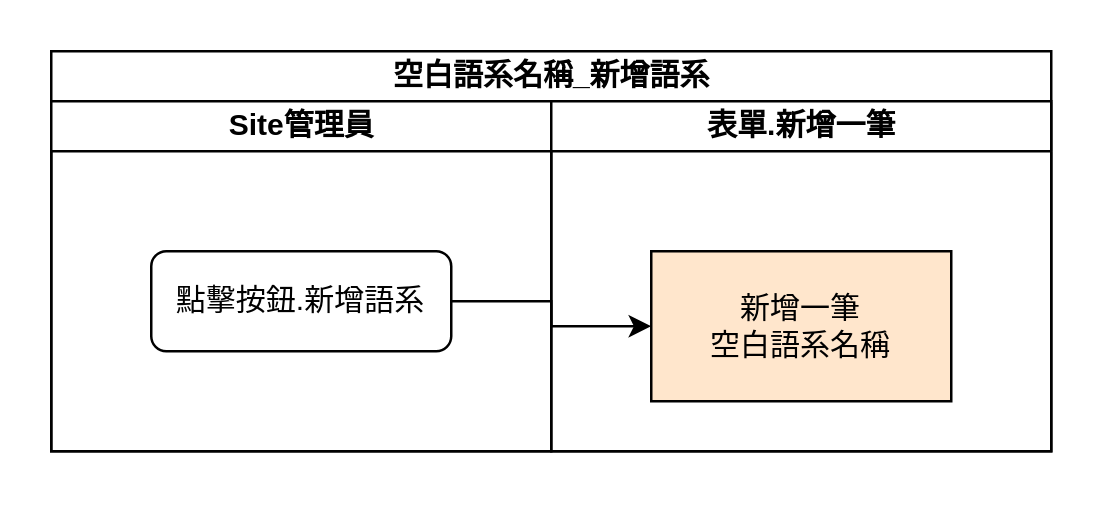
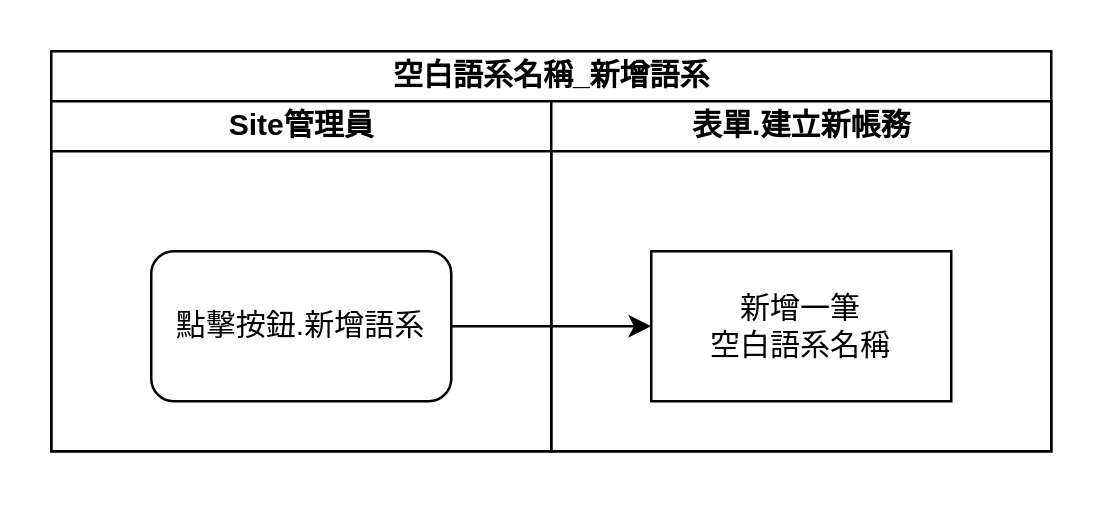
node "表單.新增一筆": label "表單.新增一筆" -> "表單.建立新帳務"
node "點擊按鈕.新增語系": size 300x100 -> 300x150
node "新增一筆 空白語系名稱": fillcolor #ffe6cc -> #ffffff
